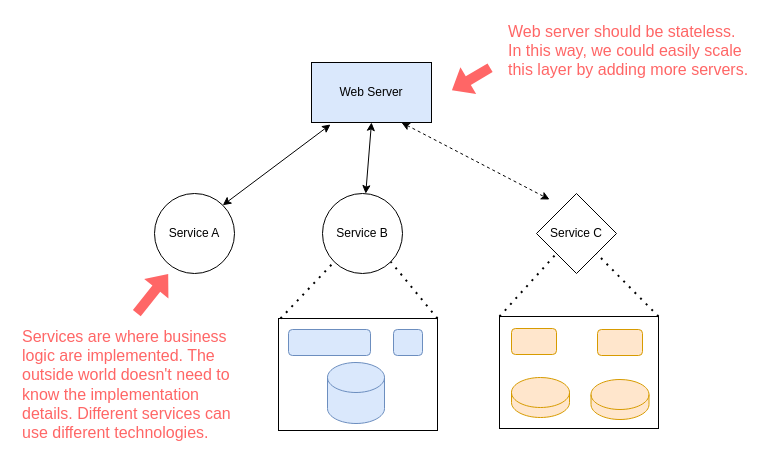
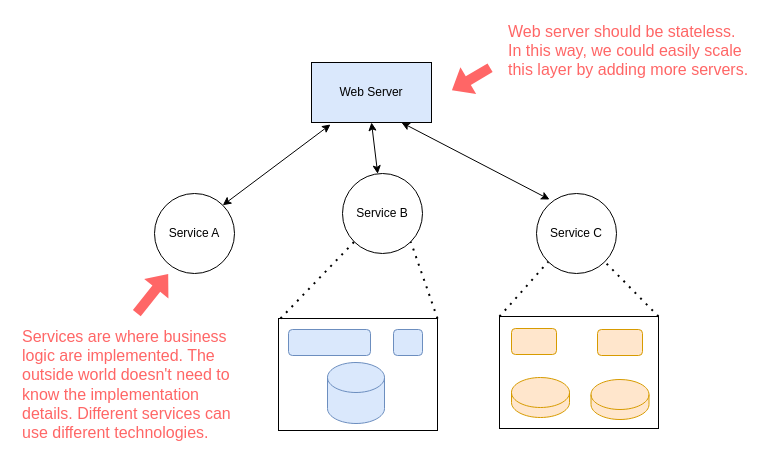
edge "Web Server" -- "Service C": style dashed -> solid
node "Service B": moved (363, 234) -> (383, 214)
node "Service C": shape diamond -> ellipse
